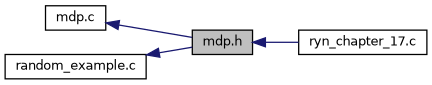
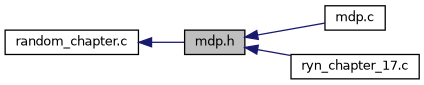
edge "mdp.h" -> "mdp.c": reversed
node "random_example.c": label "random_example.c" -> "random_chapter.c"
